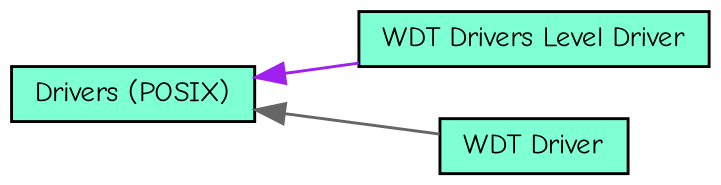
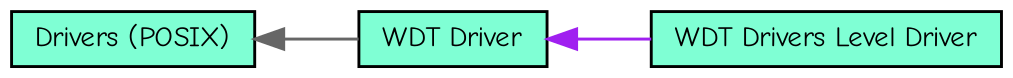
edge "WDT Drivers Level Driver" -> "Drivers (POSIX)": now "WDT Drivers Level Driver" -> "WDT Driver"
